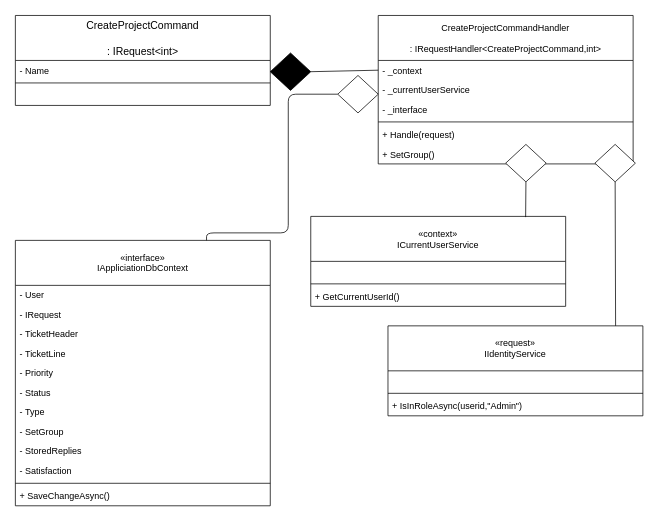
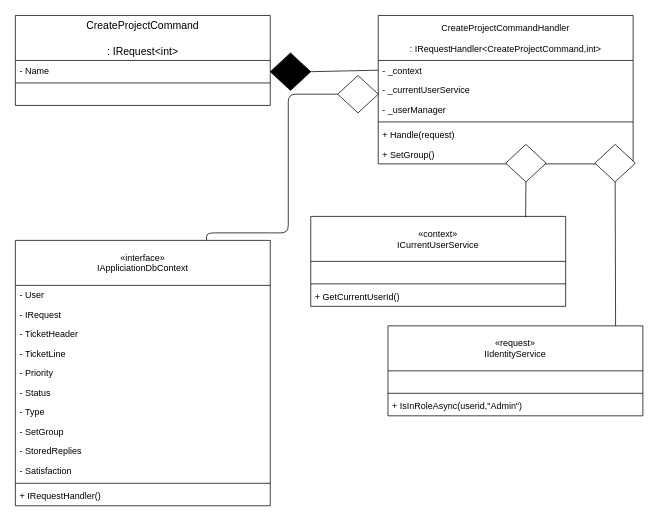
node "- _interface": label "- _interface" -> "- _userManager"
node "+ SaveChangeAsync()": label "+ SaveChangeAsync()" -> "+ IRequestHandler()"
